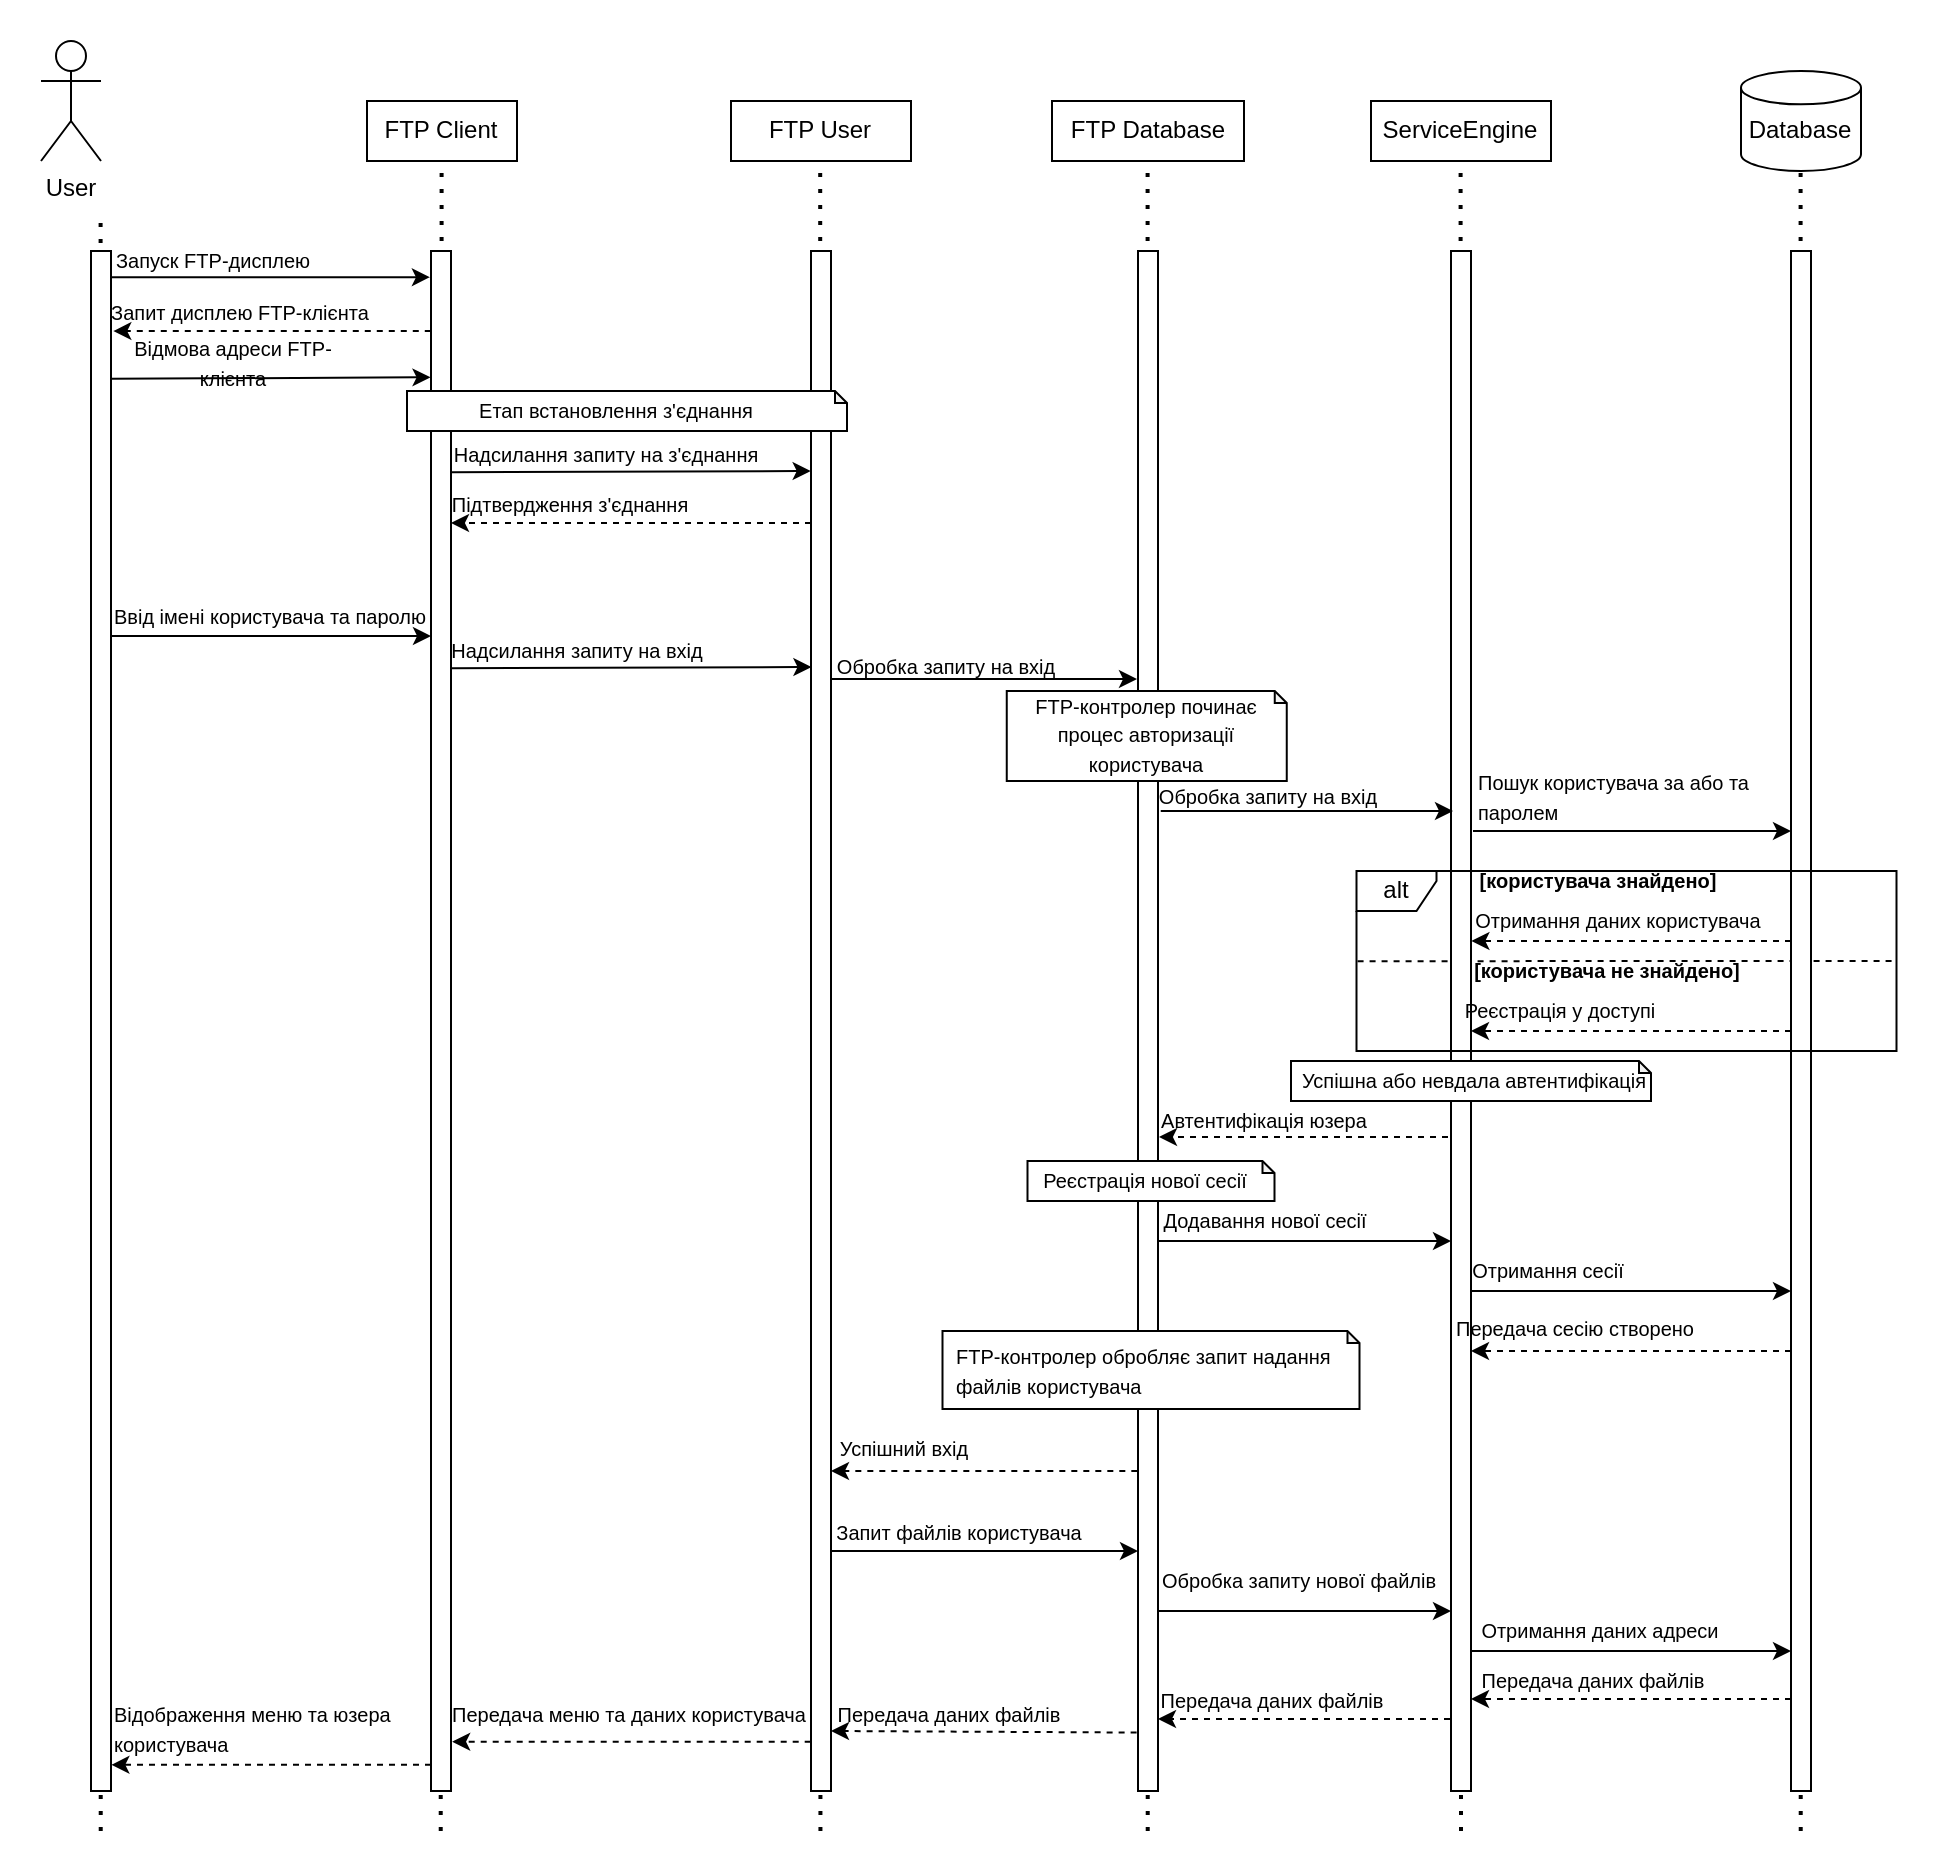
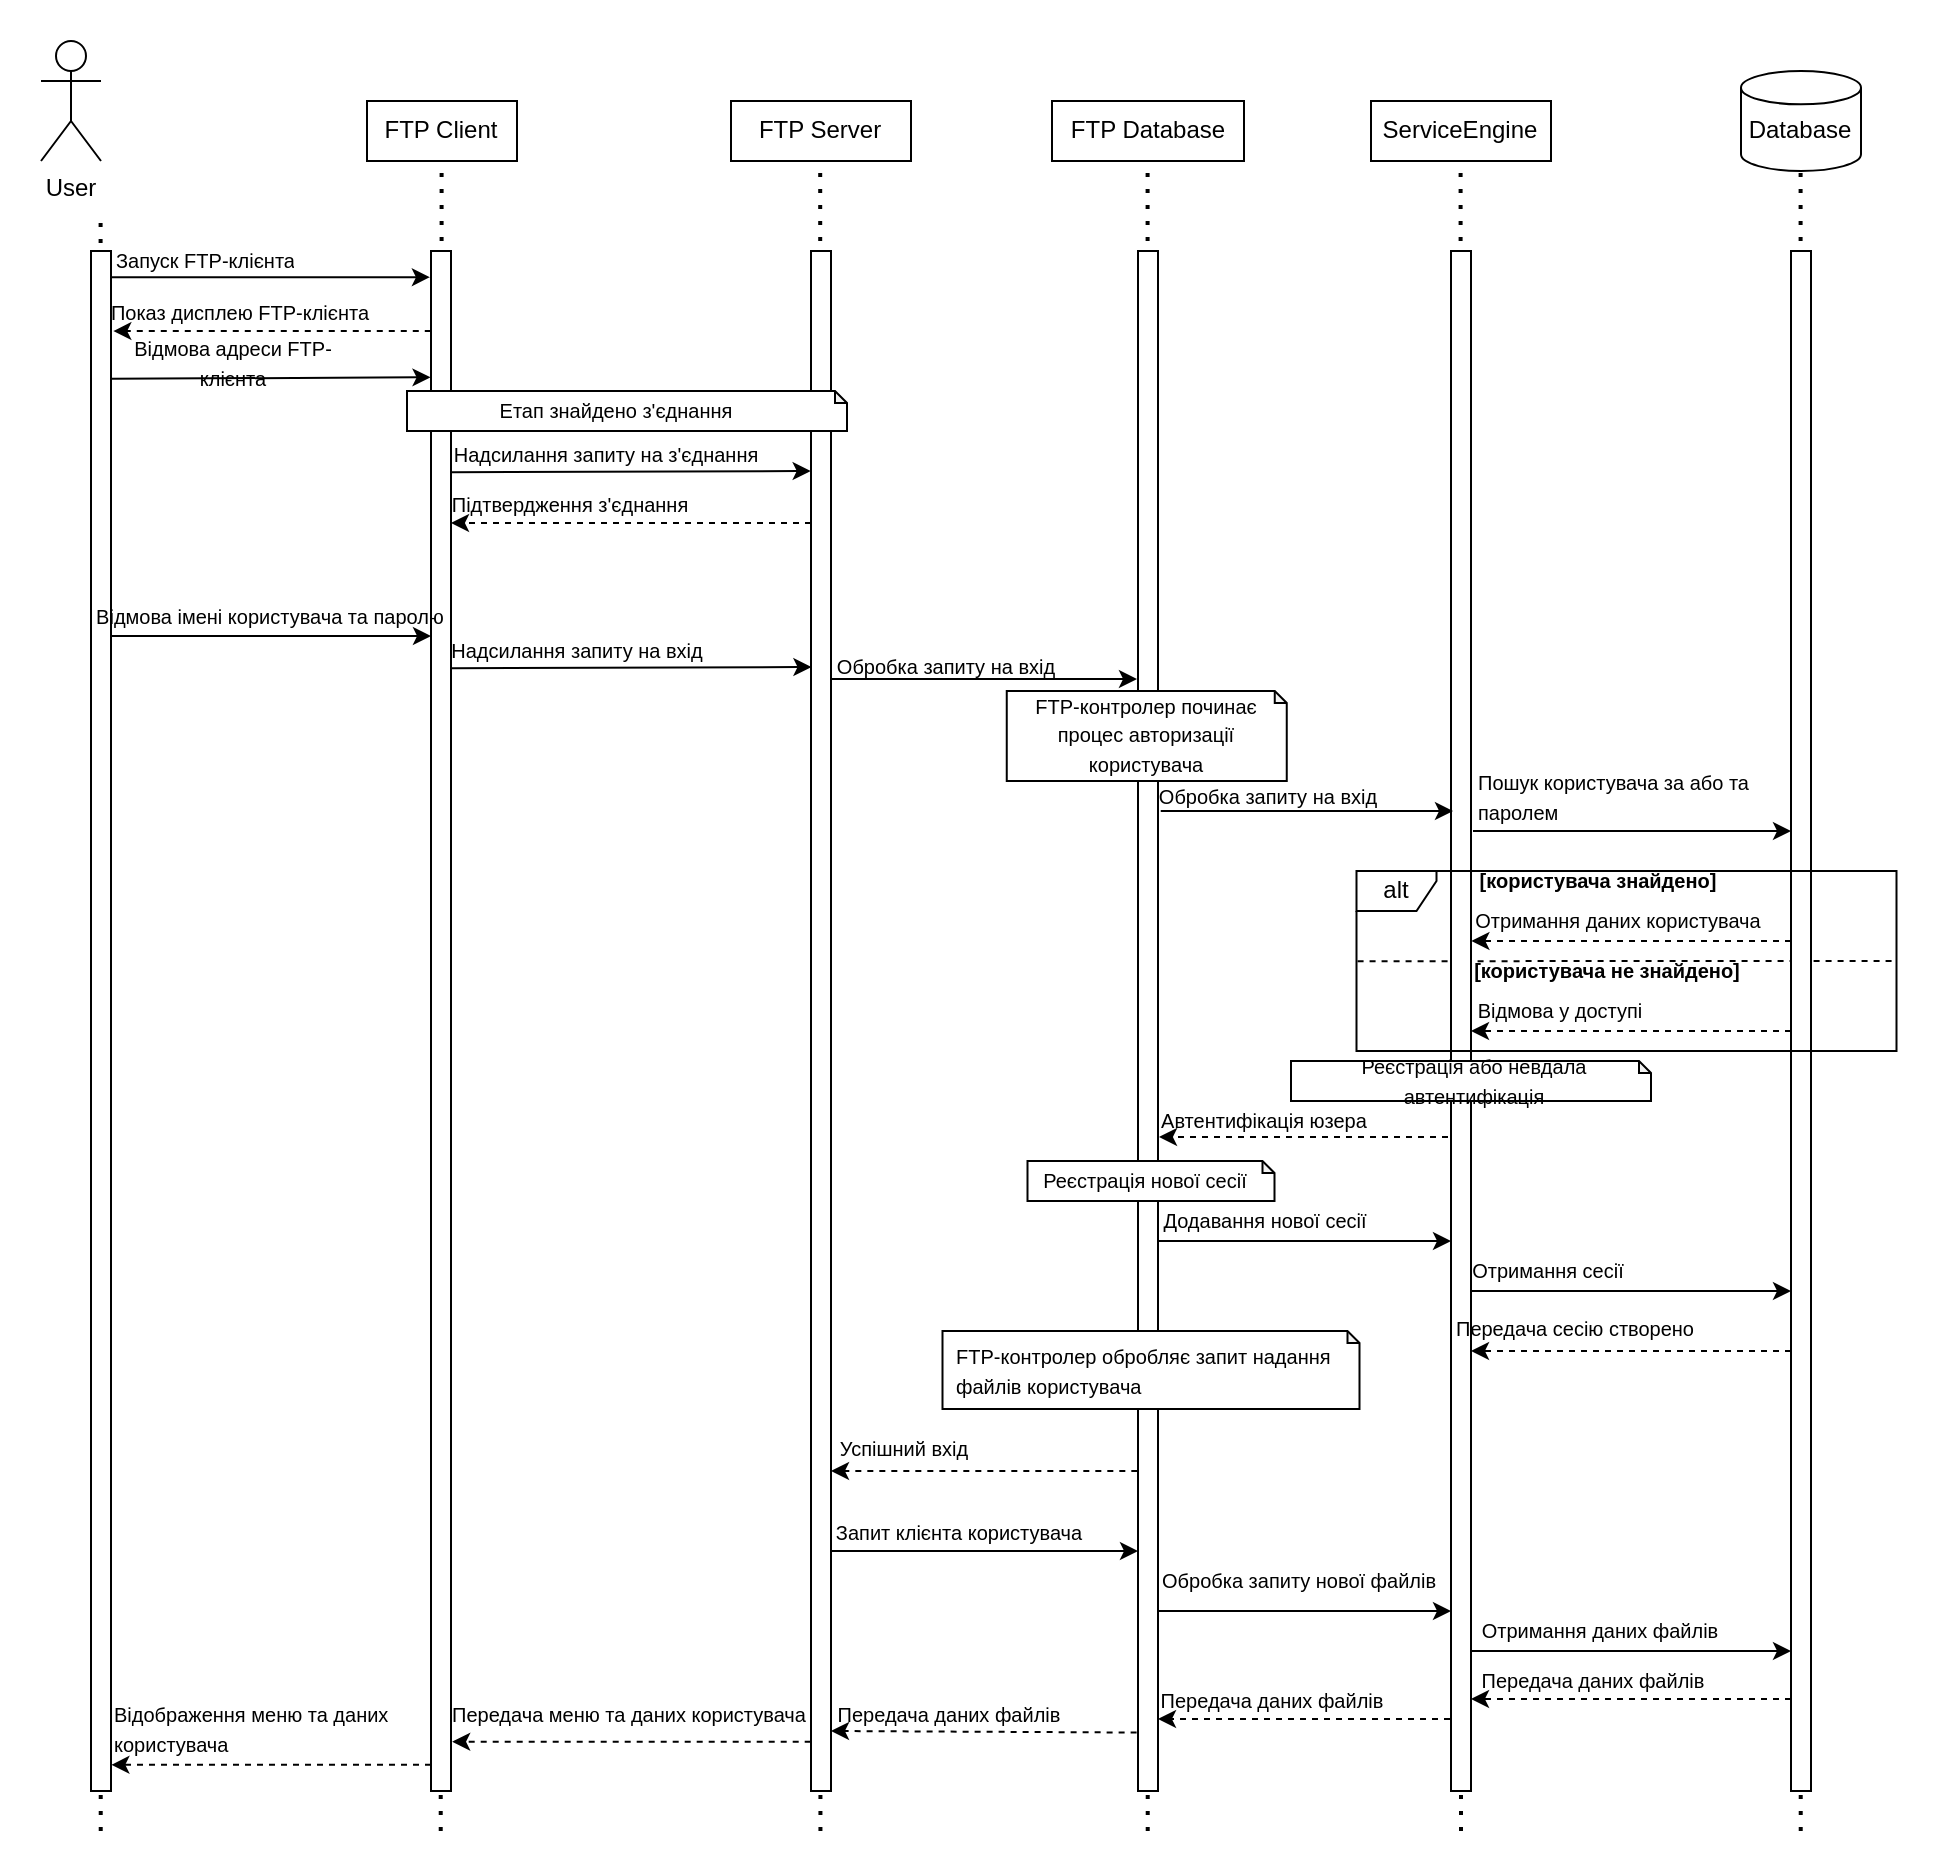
node "FTP User": label "FTP User" -> "FTP Server"
node "Запуск FTP-дисплею": label "Запуск FTP-дисплею" -> "Запуск FTP-клієнта"
node "Запит дисплею FTP-клієнта": label "Запит дисплею FTP-клієнта" -> "Показ дисплею FTP-клієнта"
node "Етап встановлення з'єднання": label "Етап встановлення з'єднання" -> "Етап знайдено з'єднання"
node "Ввід імені користувача та паролю": label "Ввід імені користувача та паролю" -> "Відмова імені користувача та паролю"
node "Реєстрація у доступі": label "Реєстрація у доступі" -> "Відмова у доступі"
node "Успішна або невдала автентифікація": label "Успішна або невдала автентифікація" -> "Реєстрація або невдала автентифікація"
node "Запит файлів користувача": label "Запит файлів користувача" -> "Запит клієнта користувача"
node "Отримання даних адреси": label "Отримання даних адреси" -> "Отримання даних файлів"
node "Відображення меню та юзера користувача": label "Відображення меню та юзера користувача" -> "Відображення меню та даних користувача"
